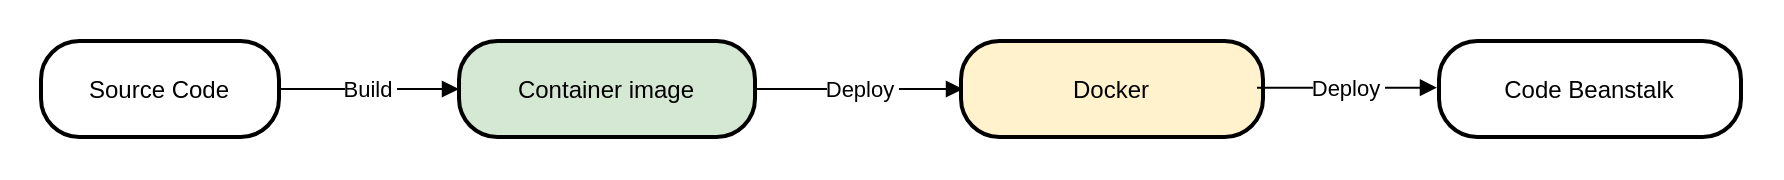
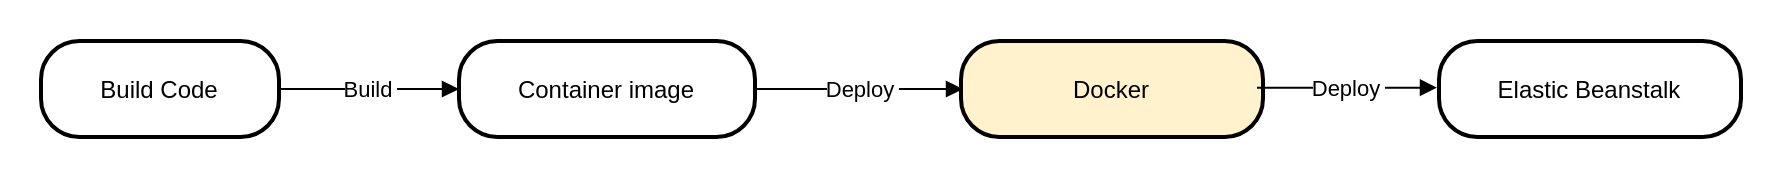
node "Container image": fillcolor #d5e8d4 -> #ffffff
node "Source Code": label "Source Code" -> "Build Code"
node "Code Beanstalk": label "Code Beanstalk" -> "Elastic Beanstalk"
